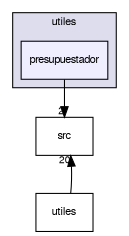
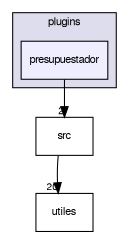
cluster "utiles": label "utiles" -> "plugins"
edge "utiles" -> "src": reversed
